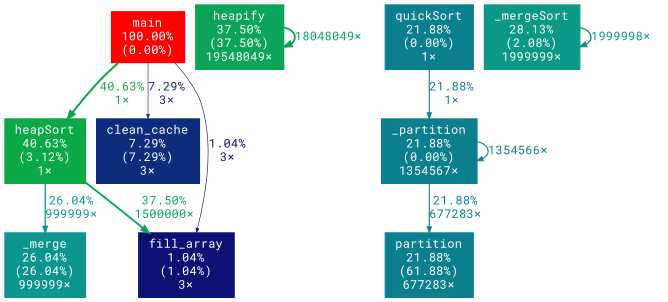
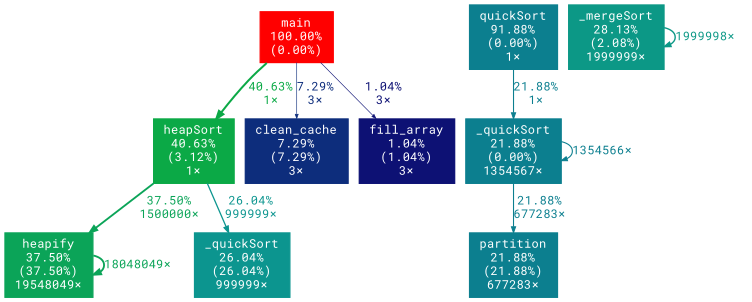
node "quickSort 21.88% (0.00%) 1×": label "quickSort 21.88% (0.00%) 1×" -> "quickSort 91.88% (0.00%) 1×"
node "_partition 21.88% (0.00%) 1354567×": label "_partition 21.88% (0.00%) 1354567×" -> "_quickSort 21.88% (0.00%) 1354567×"
edge "heapSort 40.63% (3.12%) 1×" -> "fill_array 1.04% (1.04%) 3×": now "heapSort 40.63% (3.12%) 1×" -> "heapify 37.50% (37.50%) 19548049×"
node "_merge 26.04% (26.04%) 999999×": label "_merge 26.04% (26.04%) 999999×" -> "_quickSort 26.04% (26.04%) 999999×"
node "partition 21.88% (61.88%) 677283×": label "partition 21.88% (61.88%) 677283×" -> "partition 21.88% (21.88%) 677283×"
